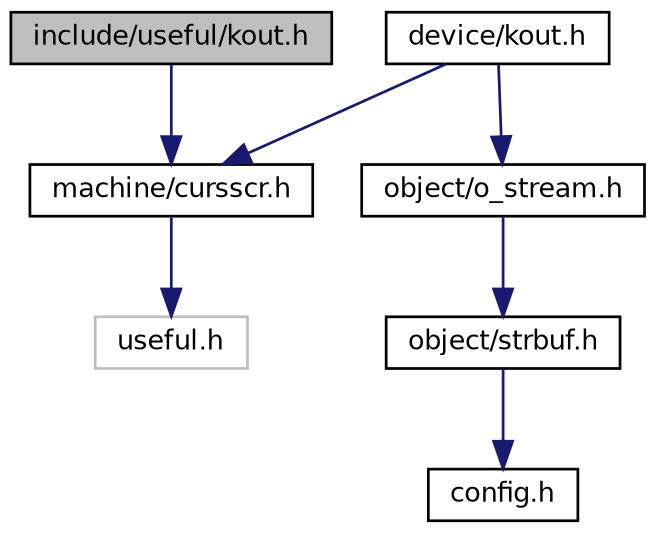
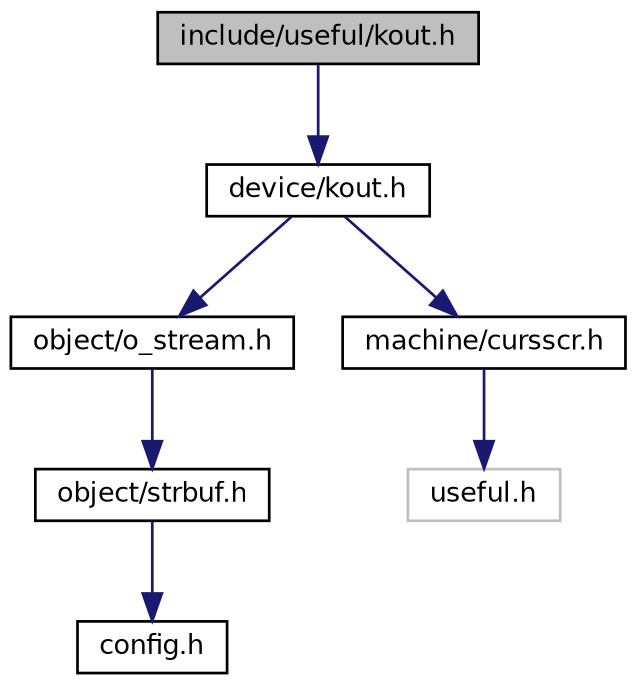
edge "include/useful/kout.h" -> "machine/cursscr.h": now "include/useful/kout.h" -> "device/kout.h"
